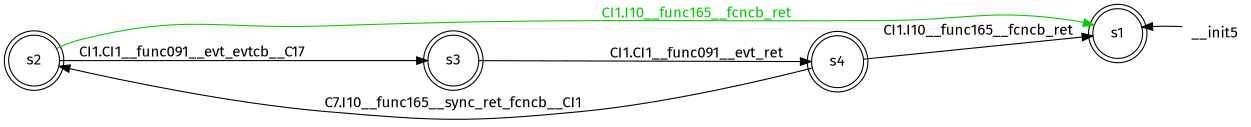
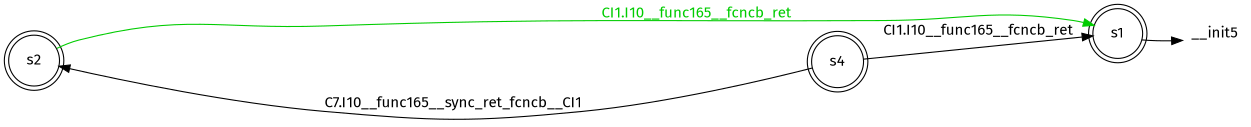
edge "__init5" -> "s1": reversed
node "s3": removed
